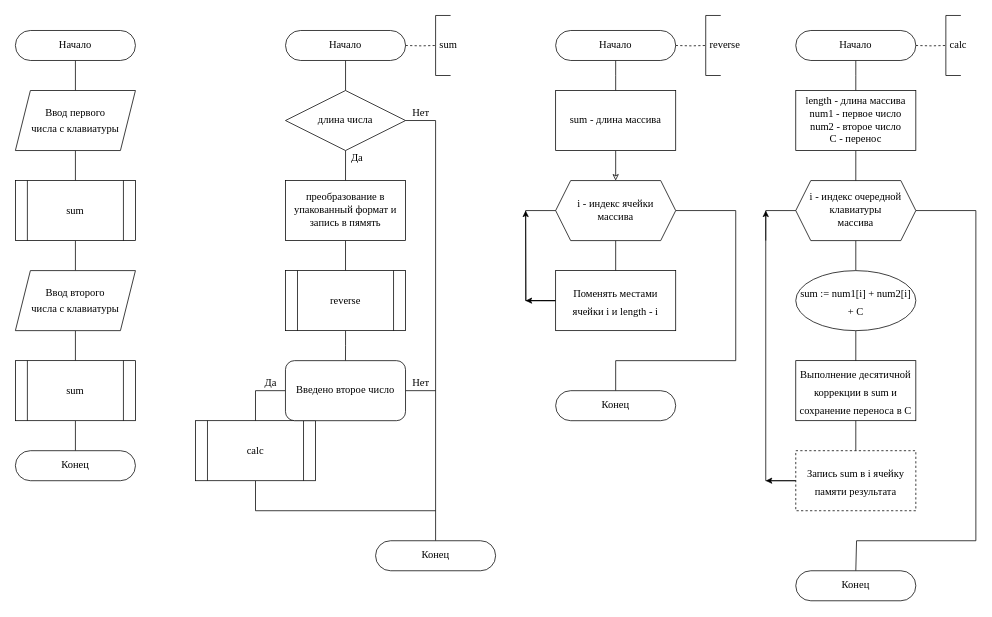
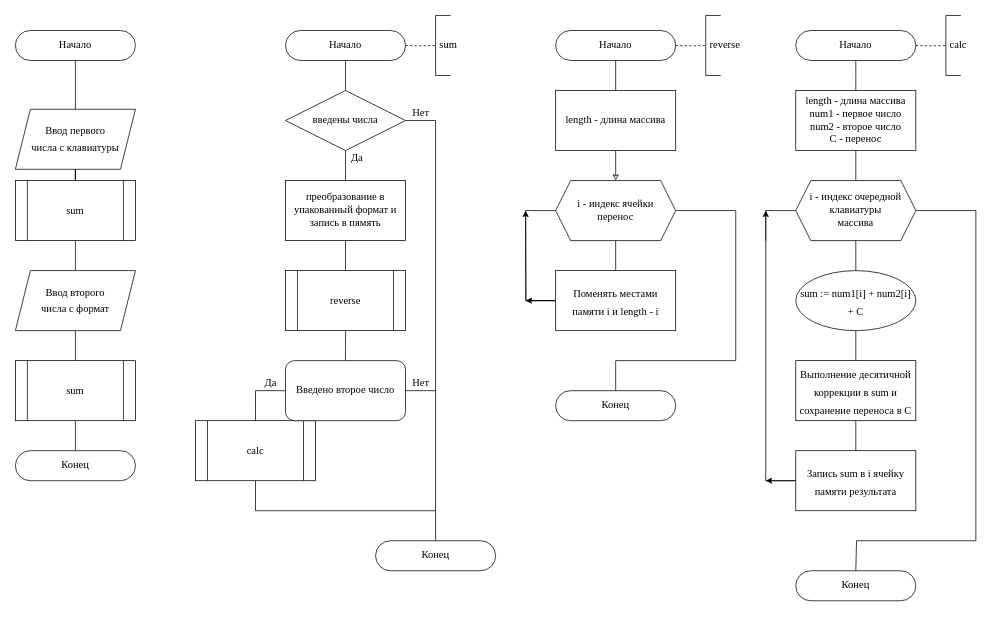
node "Ввод первого числа с клавиатуры": moved (75, 120) -> (75, 139)
node "длина числа": label "длина числа" -> "введены числа"
node "sum - длина массива": label "sum - длина массива" -> "length - длина массива"
node "i - индекс ячейки массива": label "i - индекс ячейки массива" -> "i - индекс ячейки перенос"
node "Ввод второго числа с клавиатуры": label "Ввод второго числа с клавиатуры" -> "Ввод второго числа с формат"
node "Поменять местами ячейки i и length - i": label "Поменять местами ячейки i и length - i" -> "Поменять местами памяти i и length - i"
node "Запись sum в i ячейку памяти результата": style dashed -> solid
